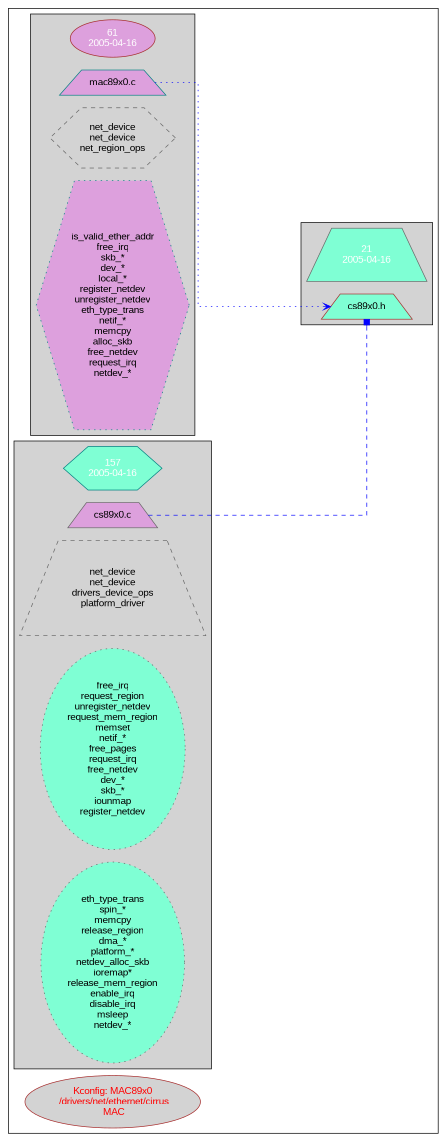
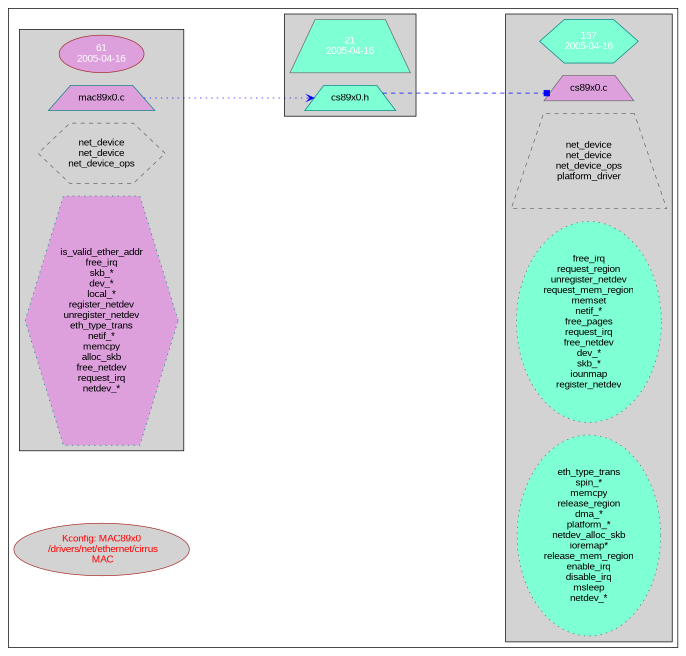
node "net_device net_device net_region_ops": label "net_device net_device net_region_ops" -> "net_device net_device net_device_ops"
node "cs89x0.h": color brown -> teal
edge "cs89x0.c" -> "cs89x0.h": reversed
node "net_device net_device drivers_device_ops platform_driver": label "net_device net_device drivers_device_ops platform_driver" -> "net_device net_device net_device_ops platform_driver"
